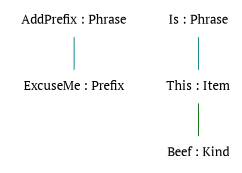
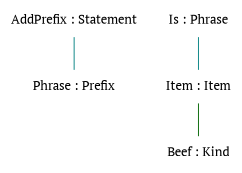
node "AddPrefix : Phrase": label "AddPrefix : Phrase" -> "AddPrefix : Statement"
node "ExcuseMe : Prefix": label "ExcuseMe : Prefix" -> "Phrase : Prefix"
node "This : Item": label "This : Item" -> "Item : Item"
